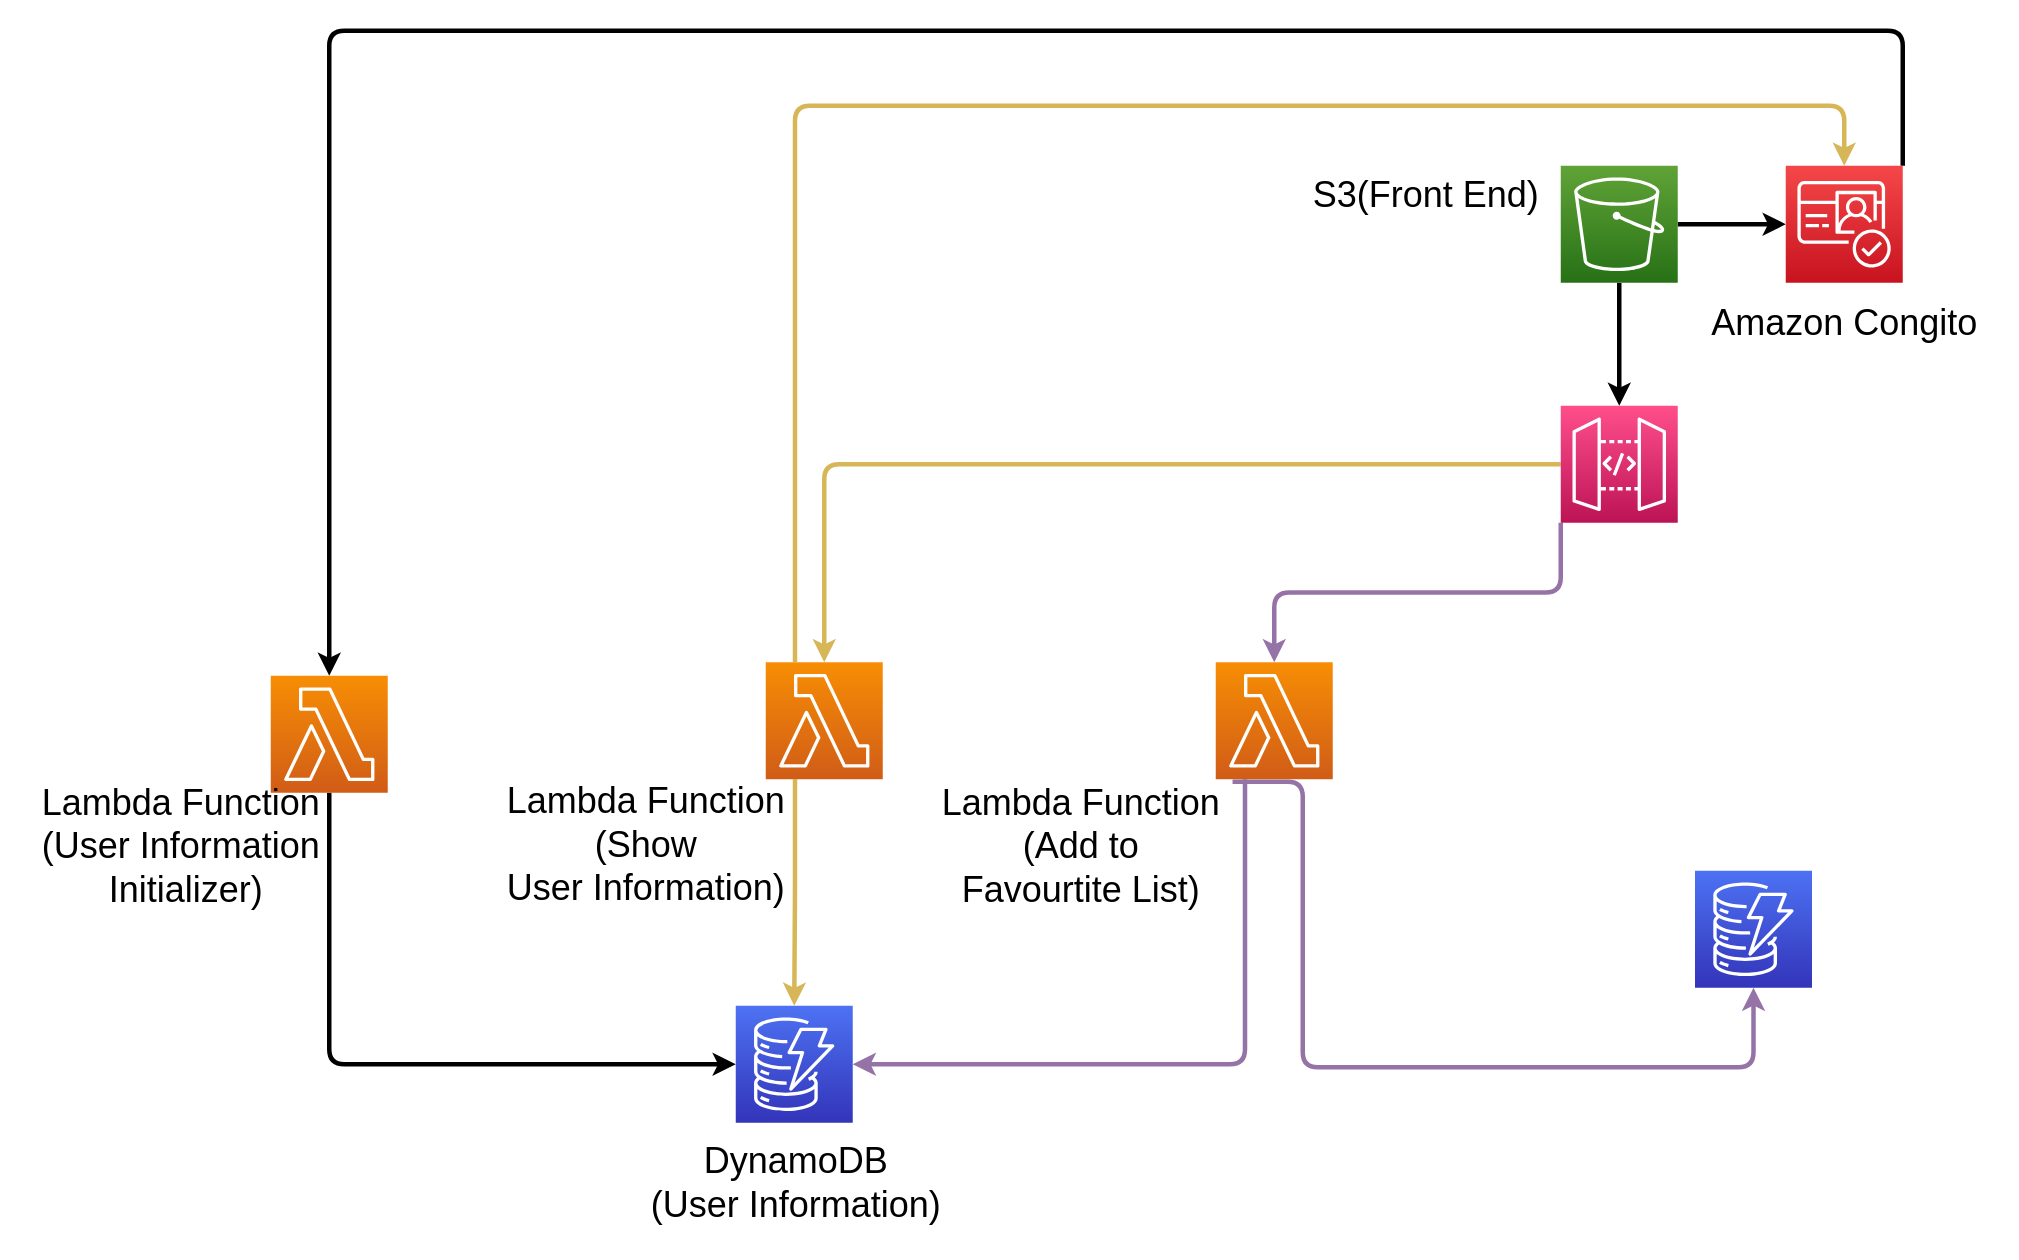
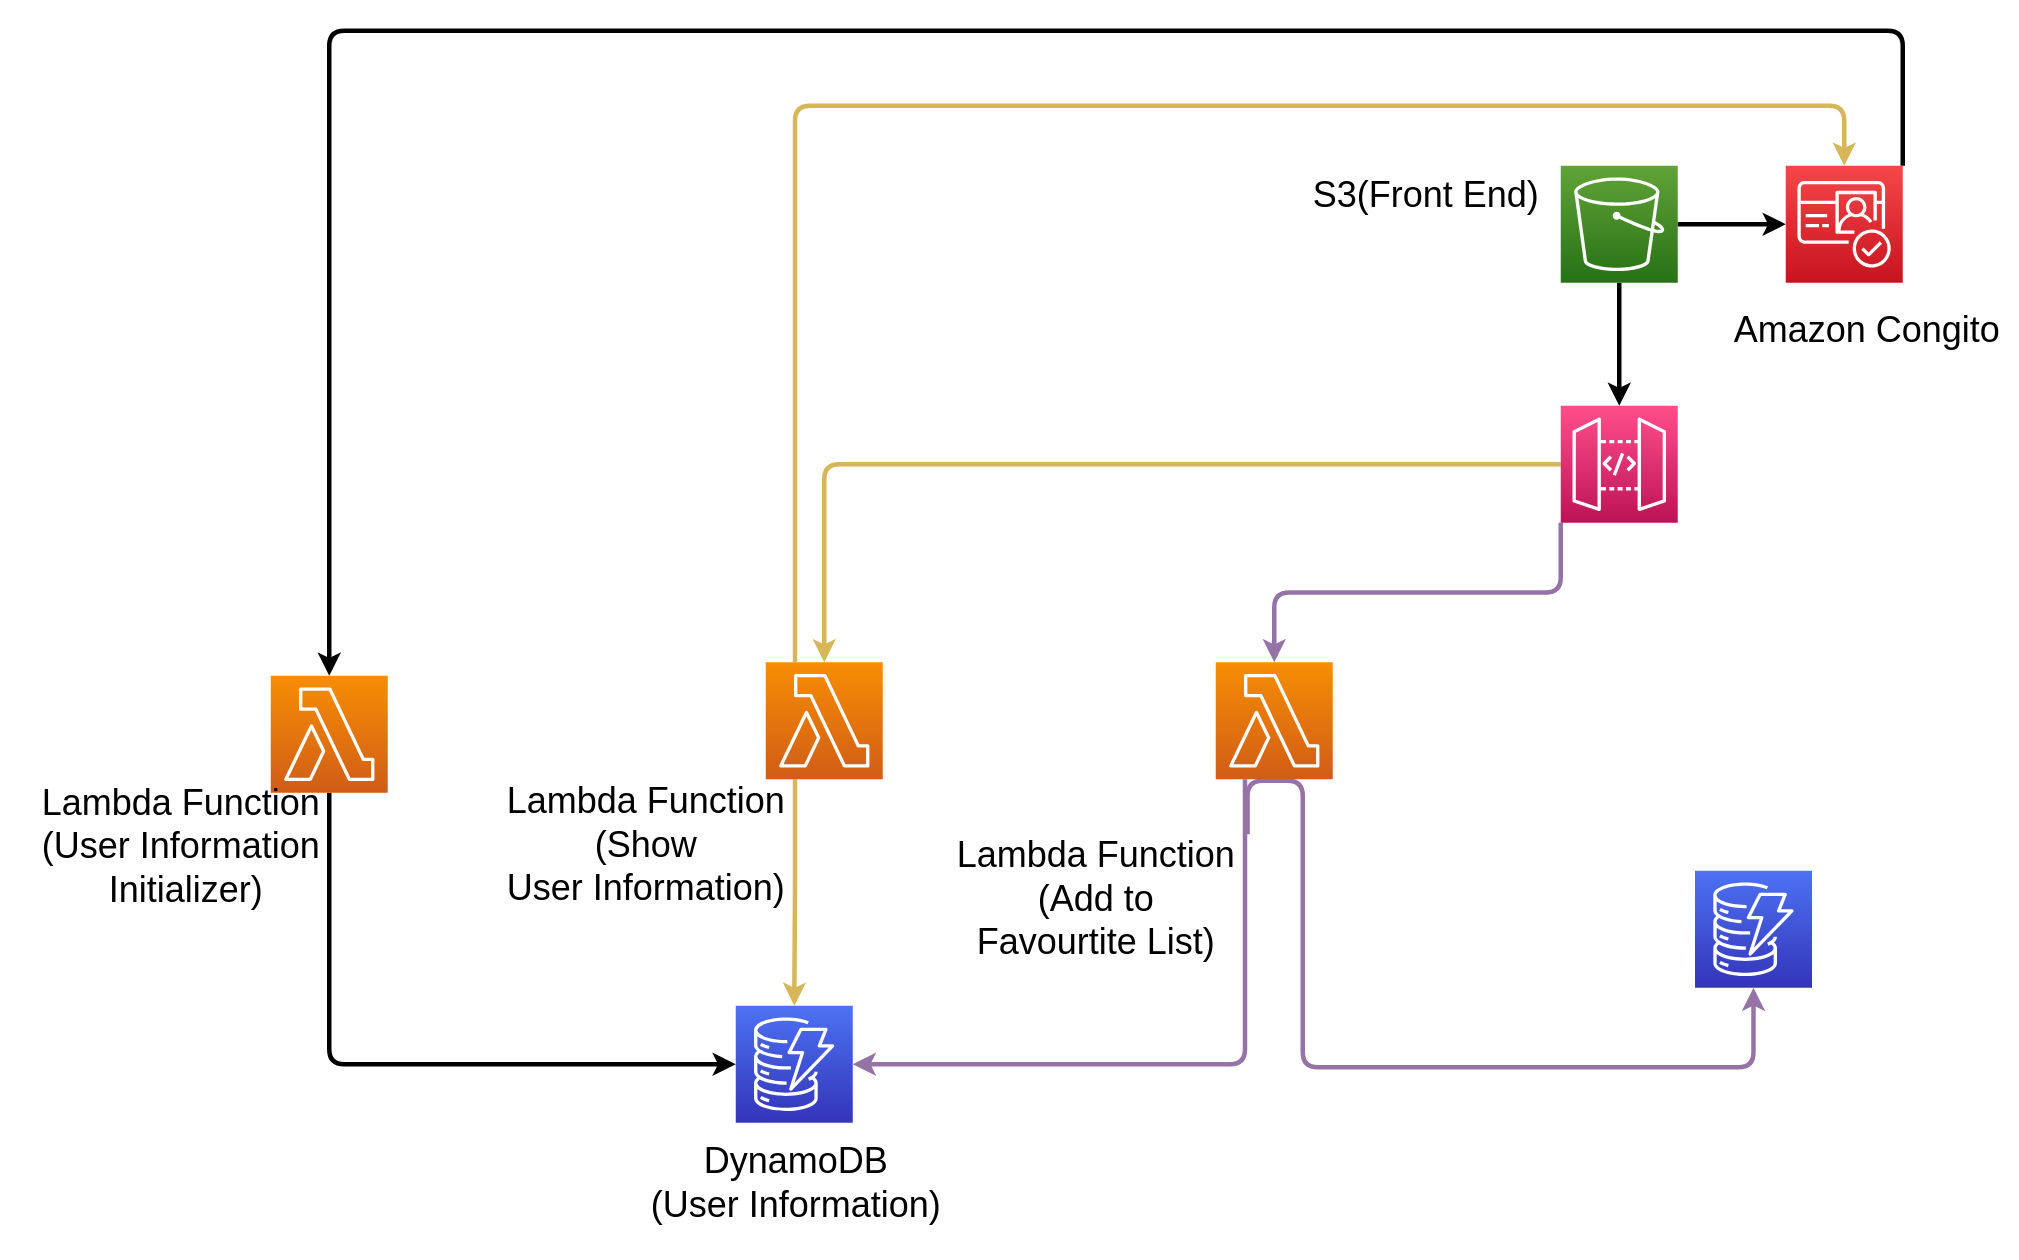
node "Amazon Congito": moved (1844, 323) -> (1867, 331)
node "Lambda Function (Add to Favourtite List)": moved (1081, 847) -> (1096, 899)
